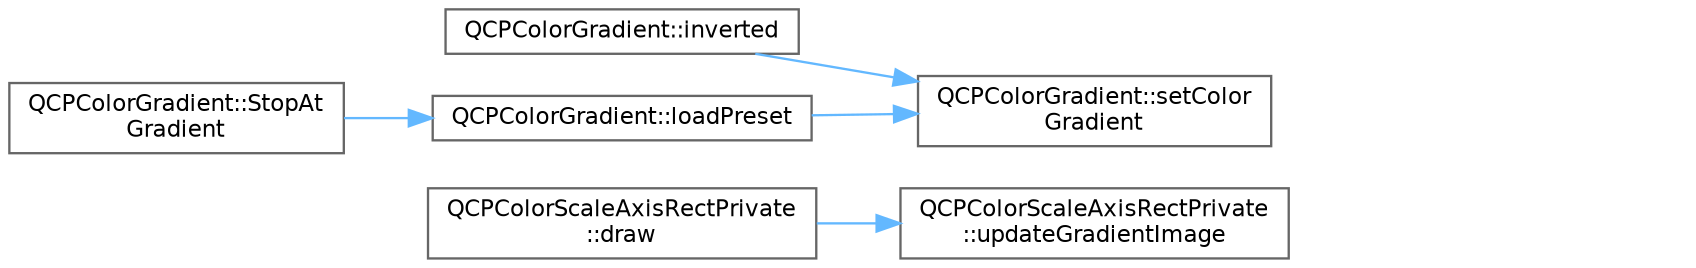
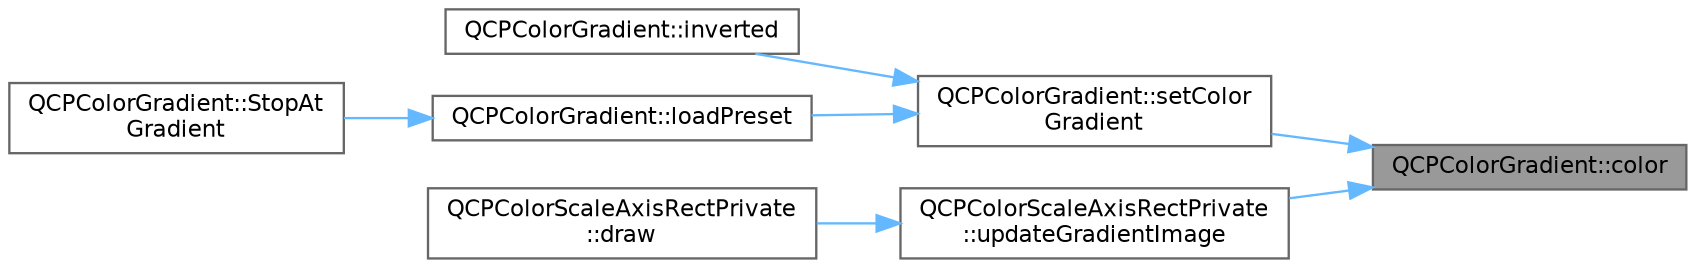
node "QCPColorGradient::color": added
